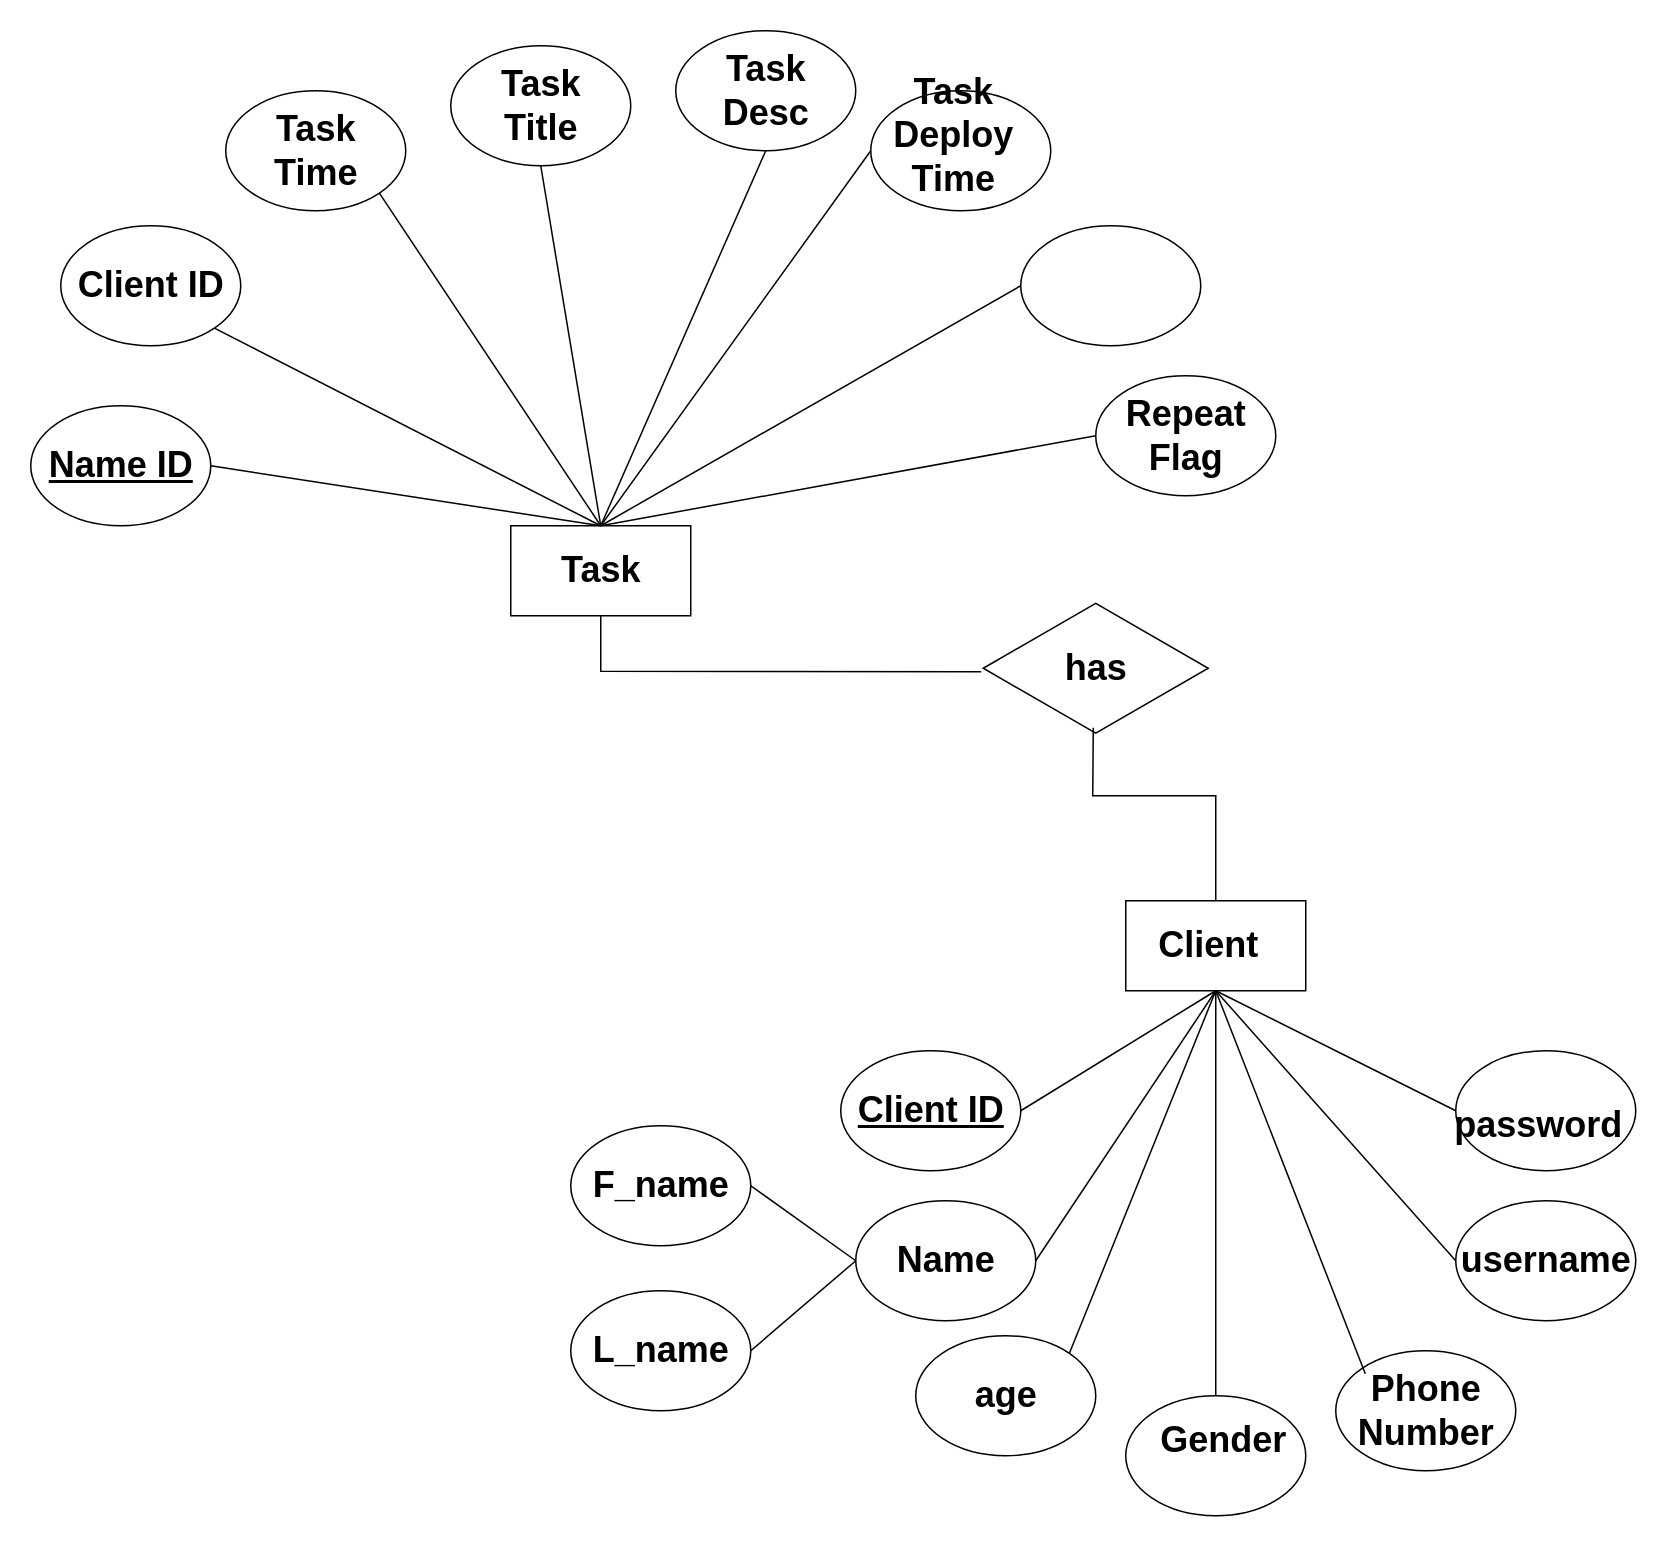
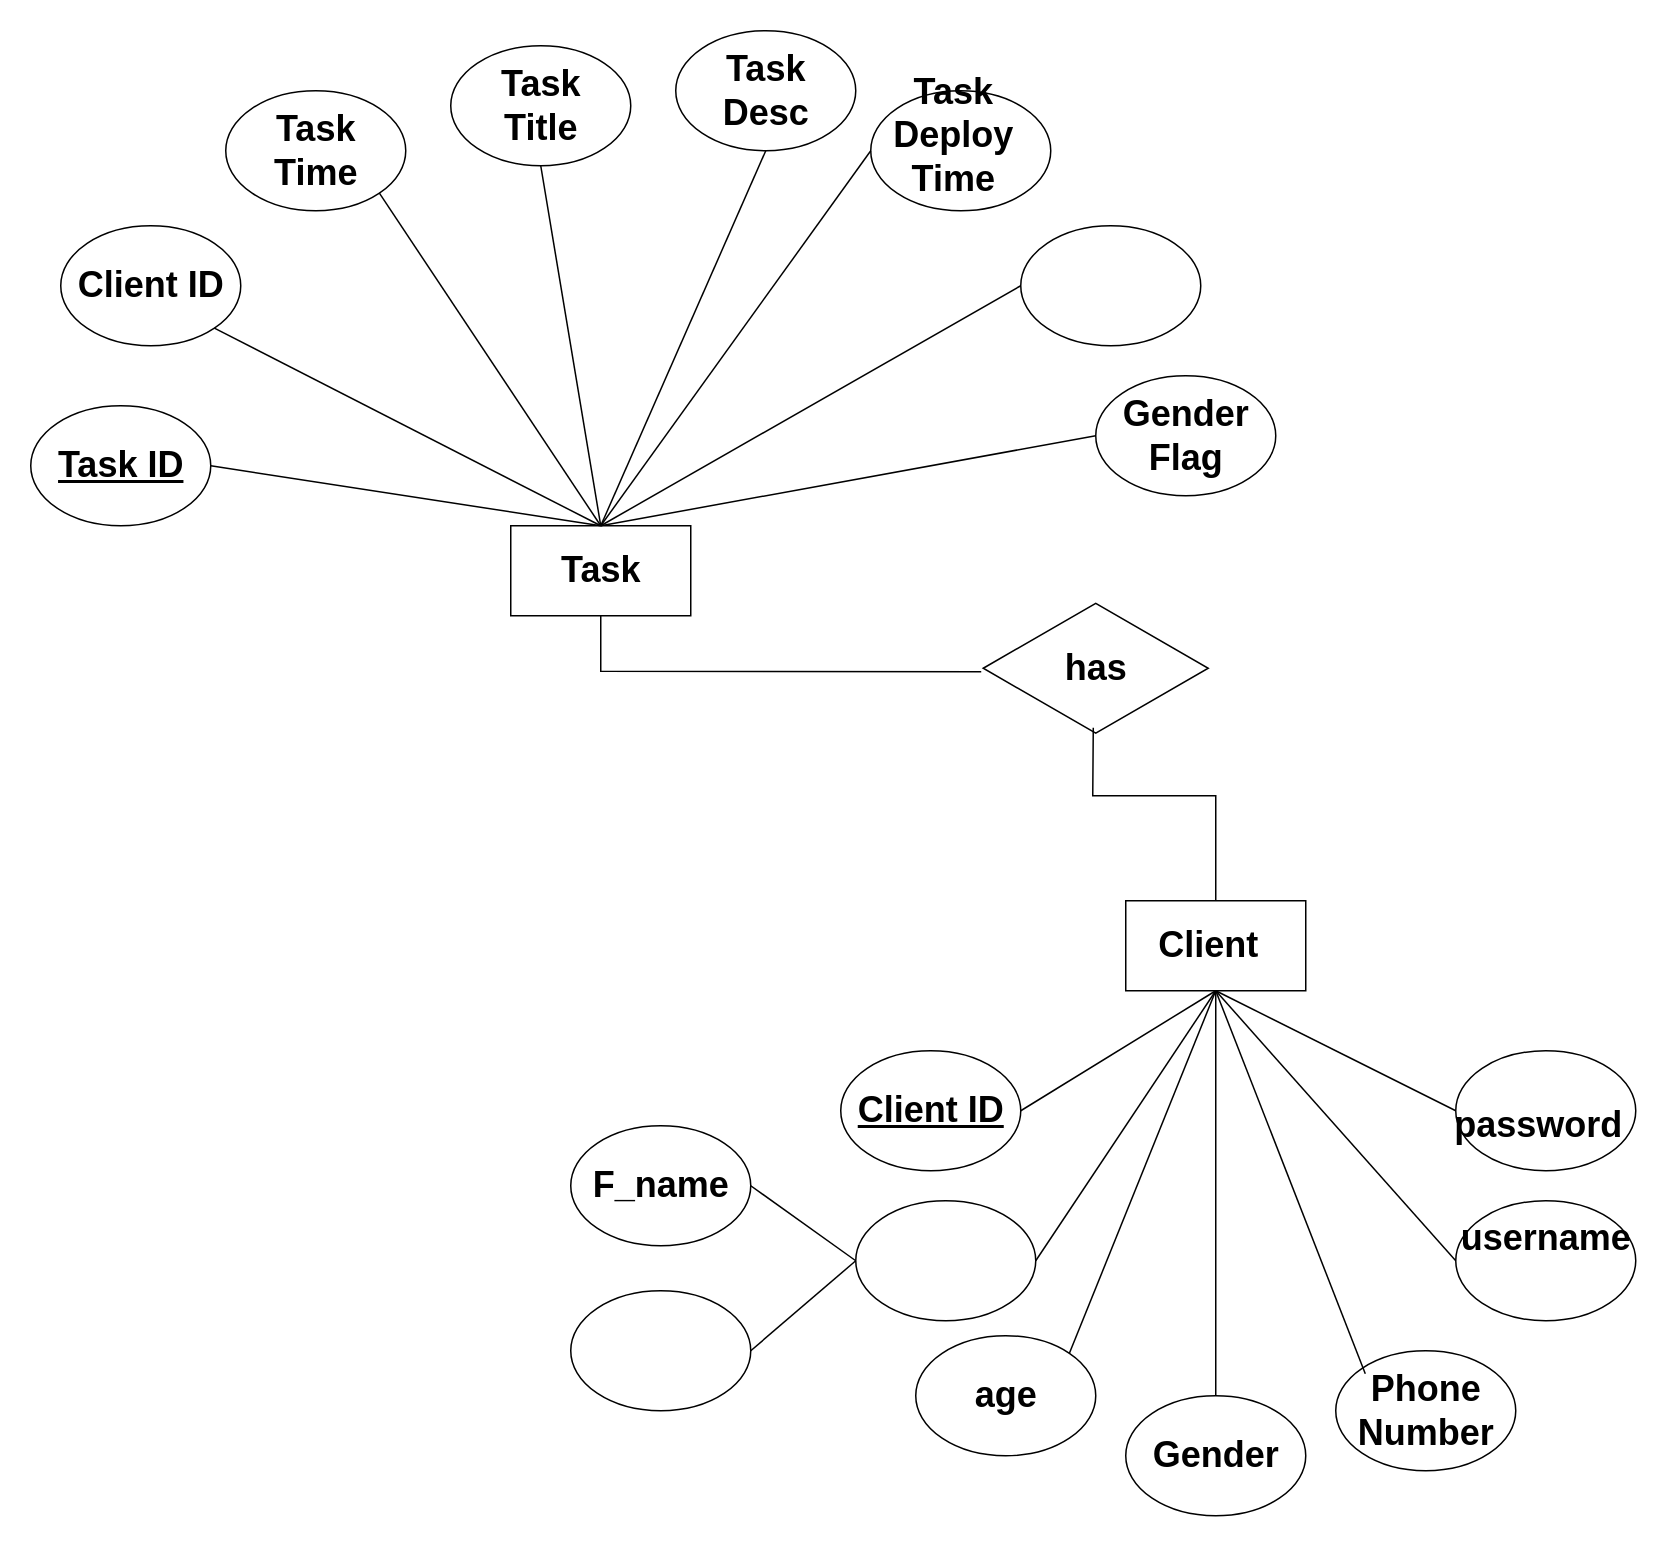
node "Repeat Flag": label "Repeat Flag" -> "Gender Flag"
node "Name ID": label "Name ID" -> "Task ID"
node "Name": removed
node "username": moved (1546, 1261) -> (1546, 1238)
node "L_name": removed
node "Gender": moved (1223, 1441) -> (1216, 1456)
